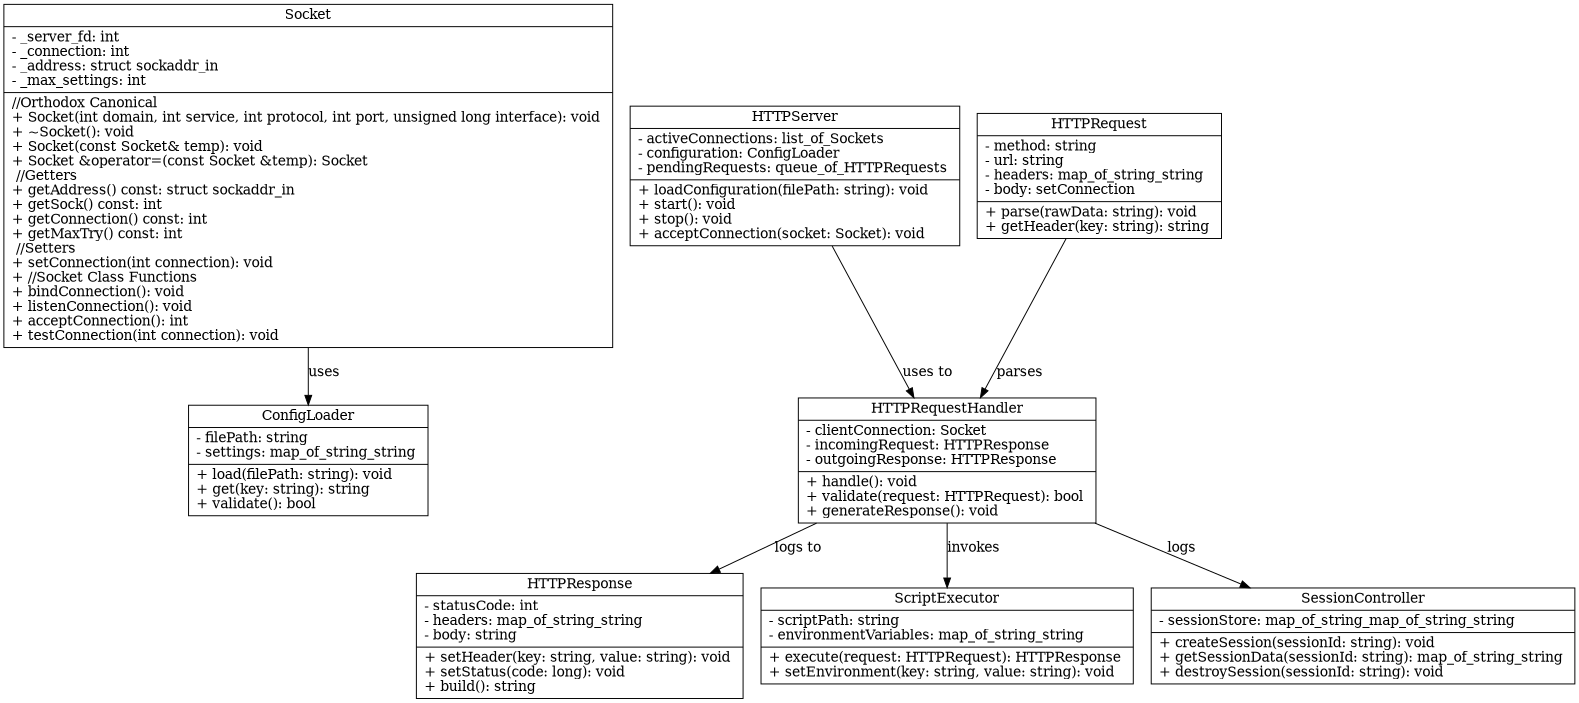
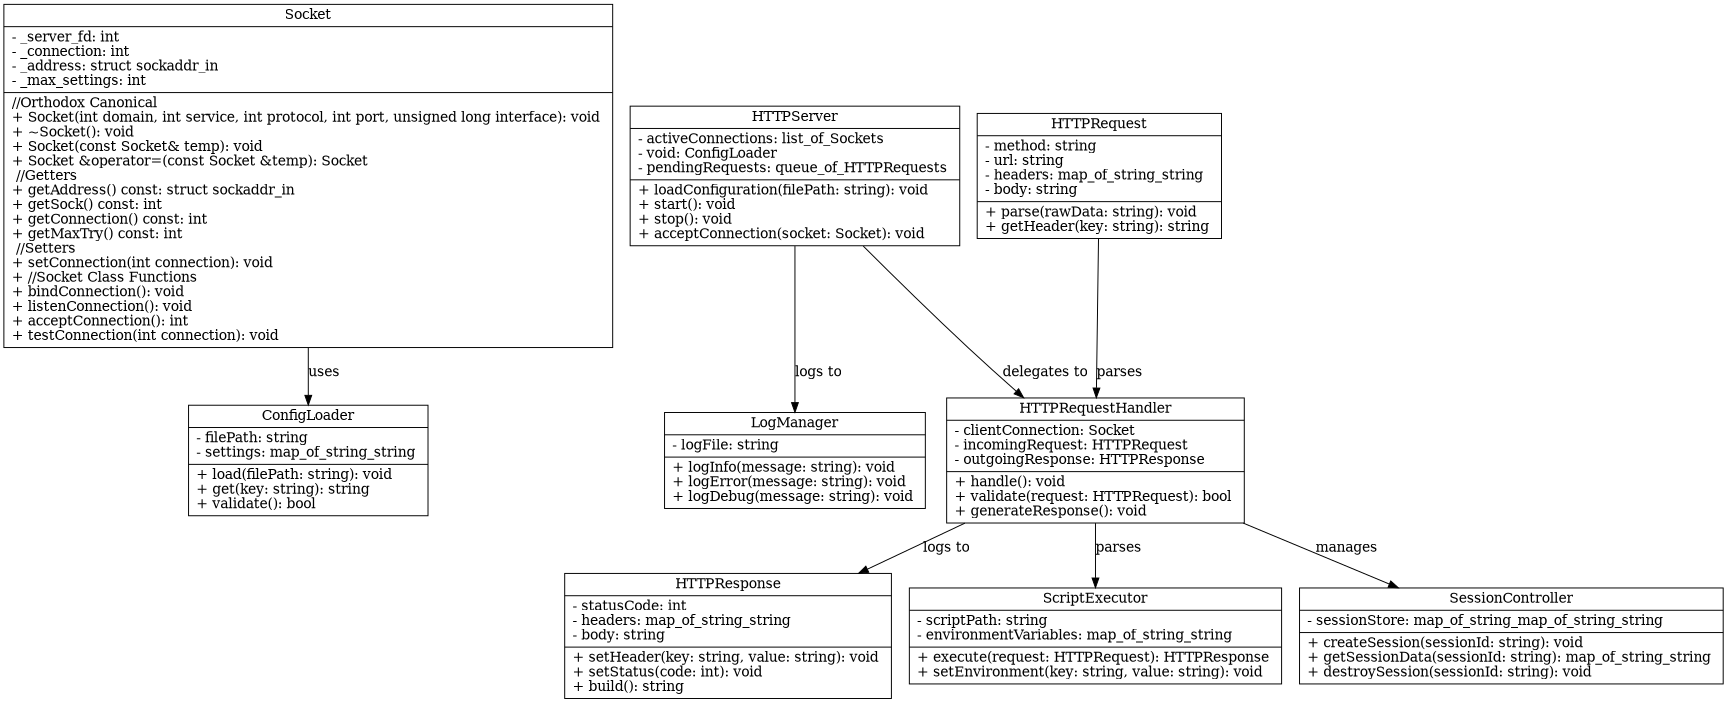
node "HTTPServer": text "- configuration: ConfigLoader" -> "- void: ConfigLoader"
node "HTTPRequest": text "- body: setConnection" -> "- body: string"
edge "HTTPServer" -> "HTTPRequestHandler": label "uses to" -> "delegates to"
node "HTTPRequestHandler": text "- incomingRequest: HTTPResponse" -> "- incomingRequest: HTTPRequest"
node "LogManager": added
edge "HTTPRequestHandler" -> "ScriptExecutor": label "invokes" -> "parses"
edge "HTTPRequestHandler" -> "SessionController": label "logs" -> "manages"
node "HTTPResponse": text "+ setStatus(code: long): void" -> "+ setStatus(code: int): void"
